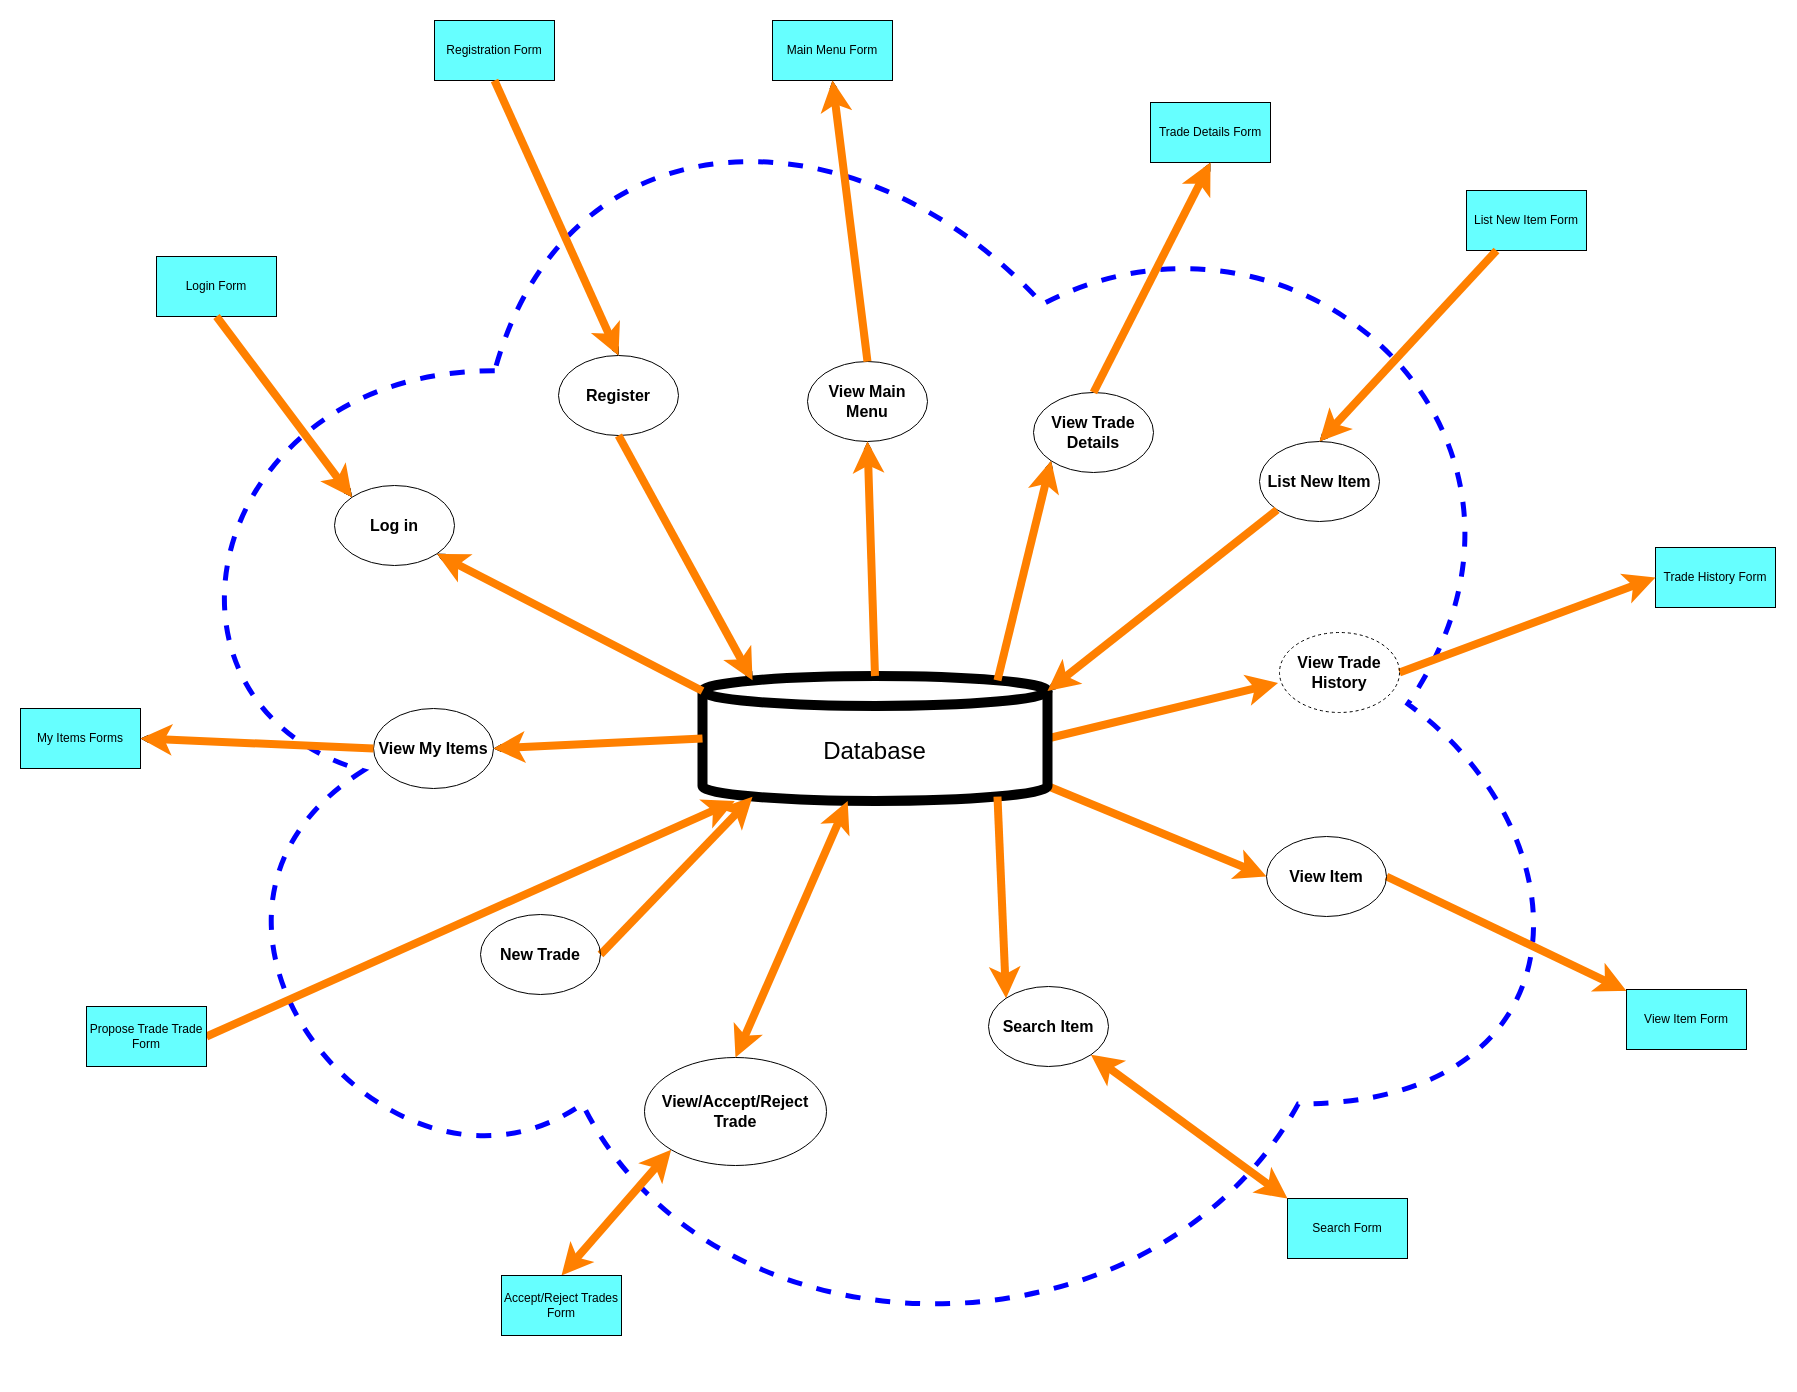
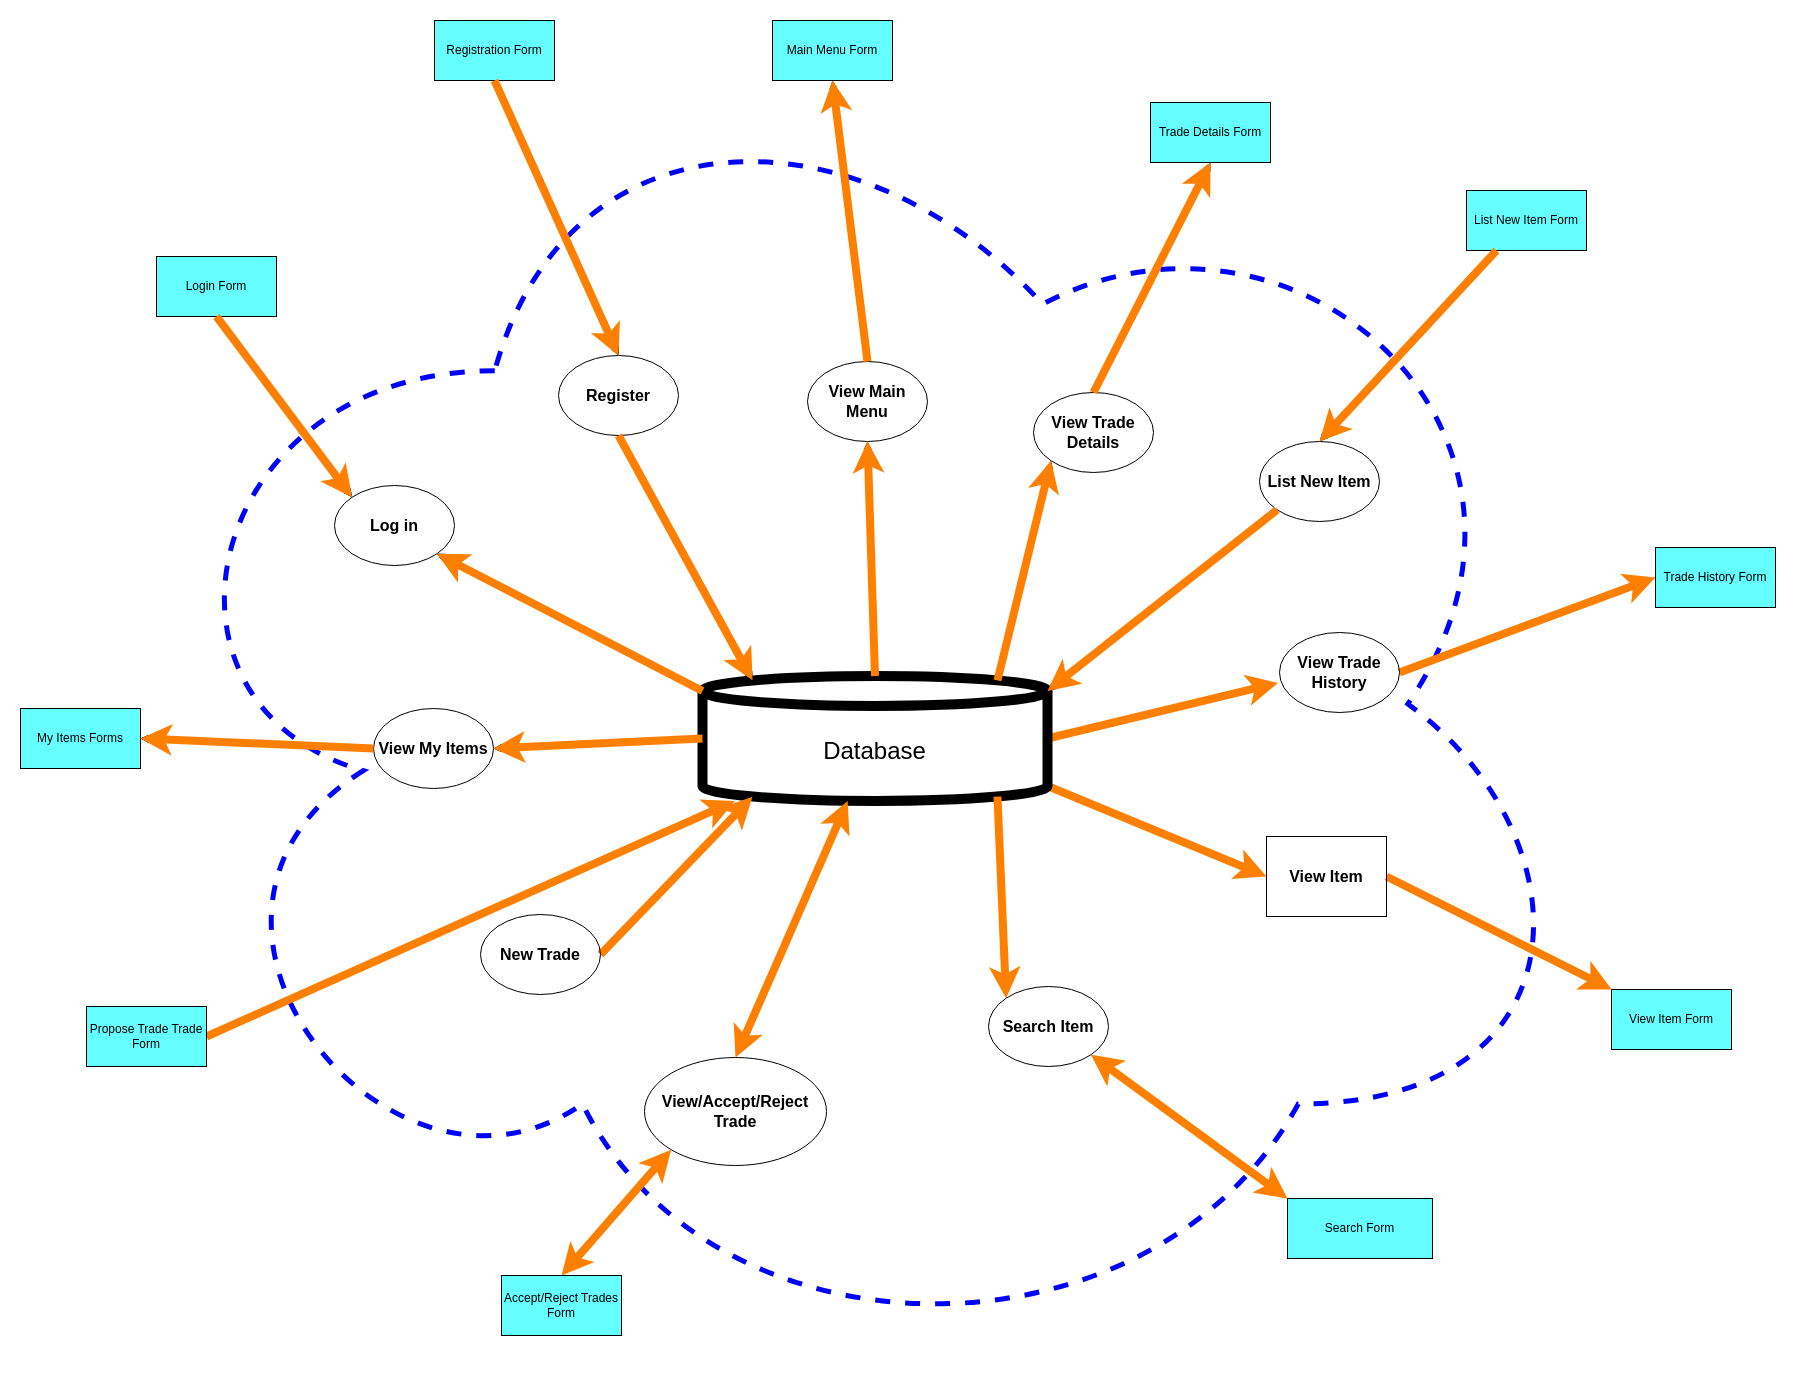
node "View Trade History": style dashed -> solid
node "View Item": shape ellipse -> rectangle
node "View Item Form": moved (1687, 1020) -> (1672, 1020)
node "Search Form": size 120x60 -> 145x60
